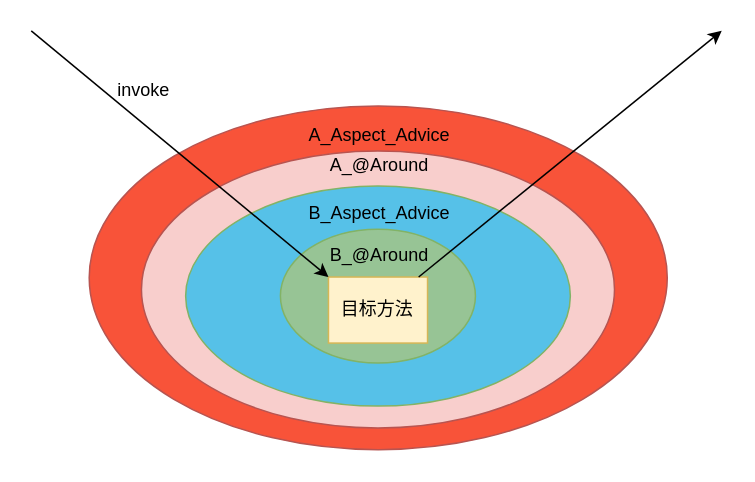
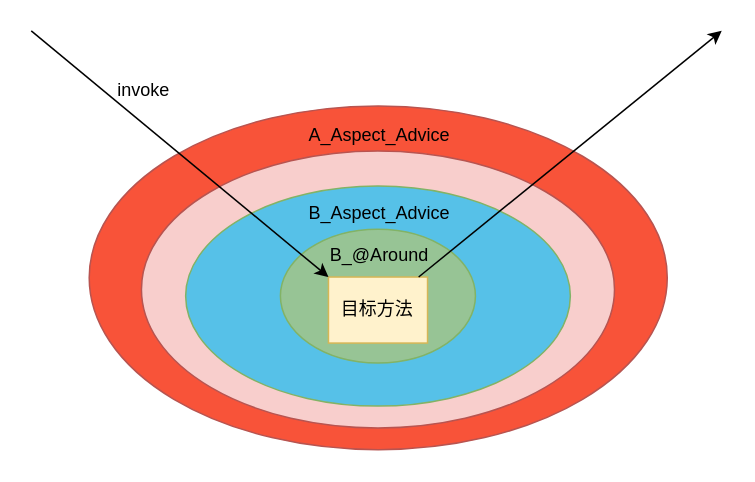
node "A_@Around": removed
